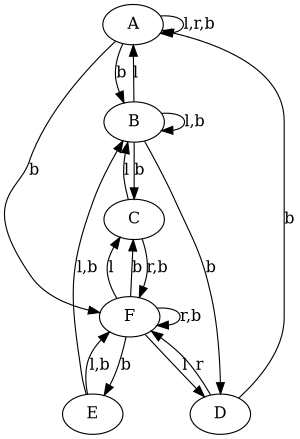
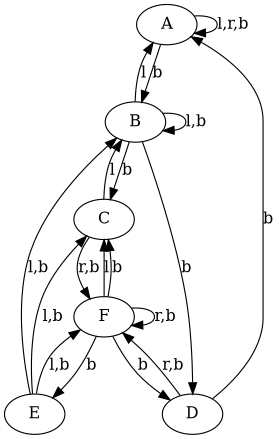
edge "A" -> "F": removed, label "b"
edge "E" -> "C": added, label "l,b"
edge "F" -> "D": label "l" -> "b"
edge "D" -> "F": label "r" -> "r,b"
